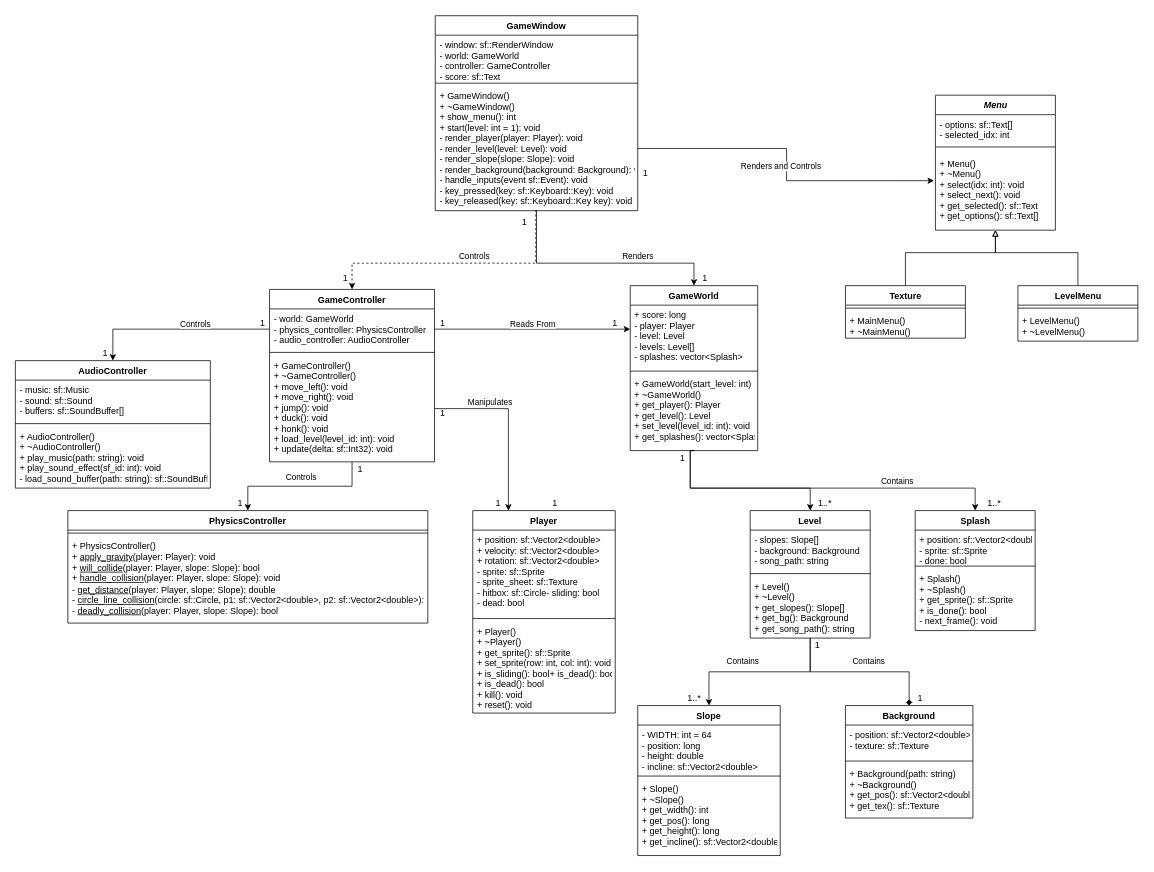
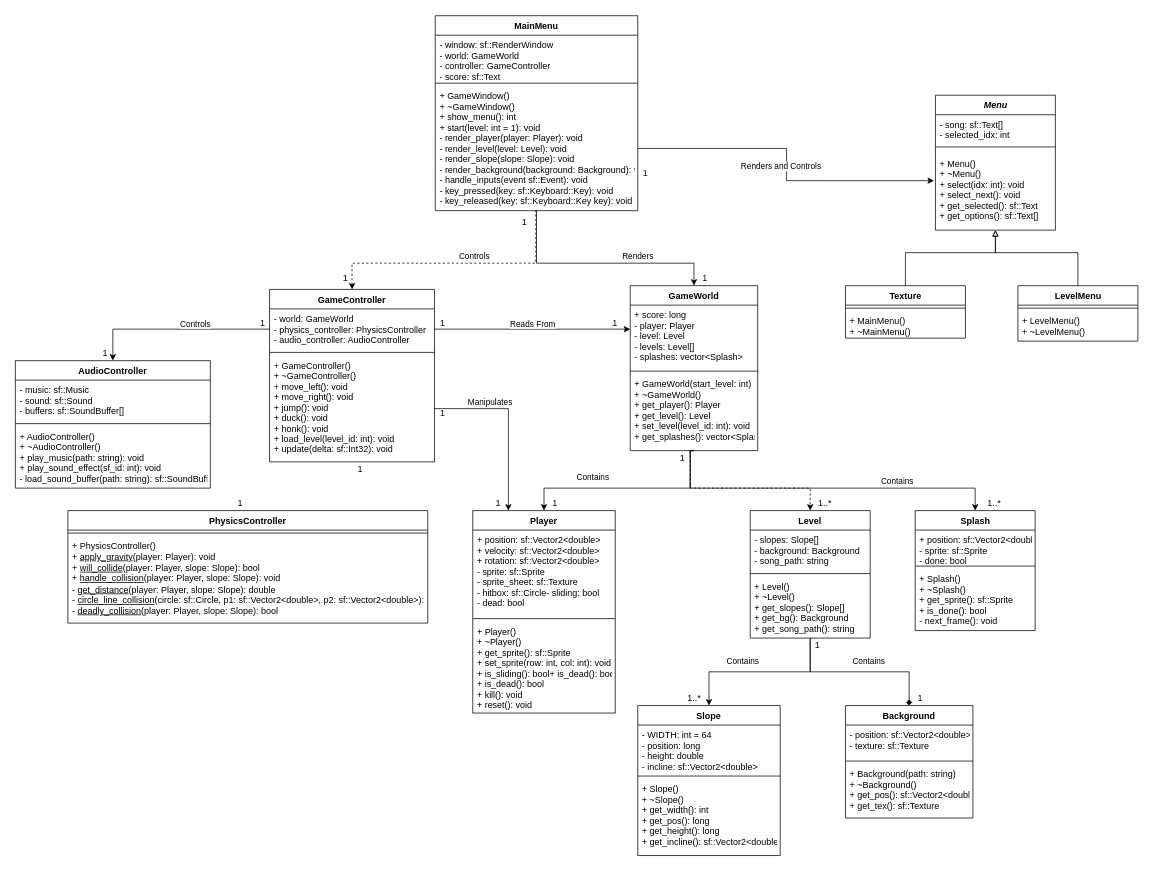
node "GameWindow": label "GameWindow" -> "MainMenu"
node "- options: sf::Text[] - selected_idx: int": label "- options: sf::Text[] - selected_idx: int" -> "- song: sf::Text[] - selected_idx: int"
edge "GameController" -> "PhysicsController": removed, label "Controls"
edge "GameWorld" -> "Player": added, label "Contains"
edge "GameWorld" -> "Level": style solid -> dashed
